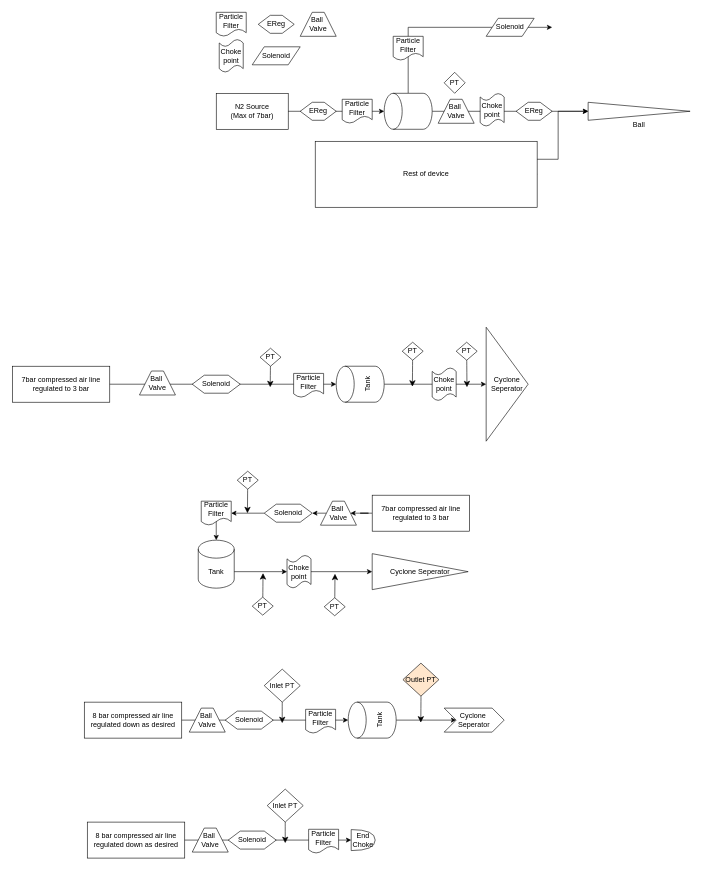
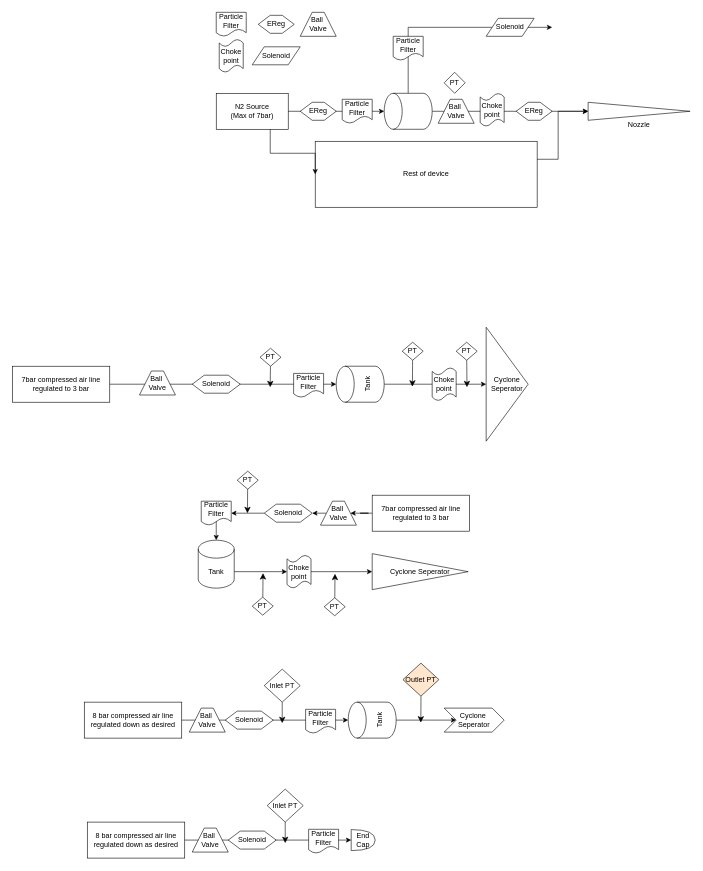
node "Ball": label "Ball" -> "Nozzle"
edge "N2 Source (Max of 7bar)" -> "Rest of device": added
node "End Choke": label "End Choke" -> "End Cap"
